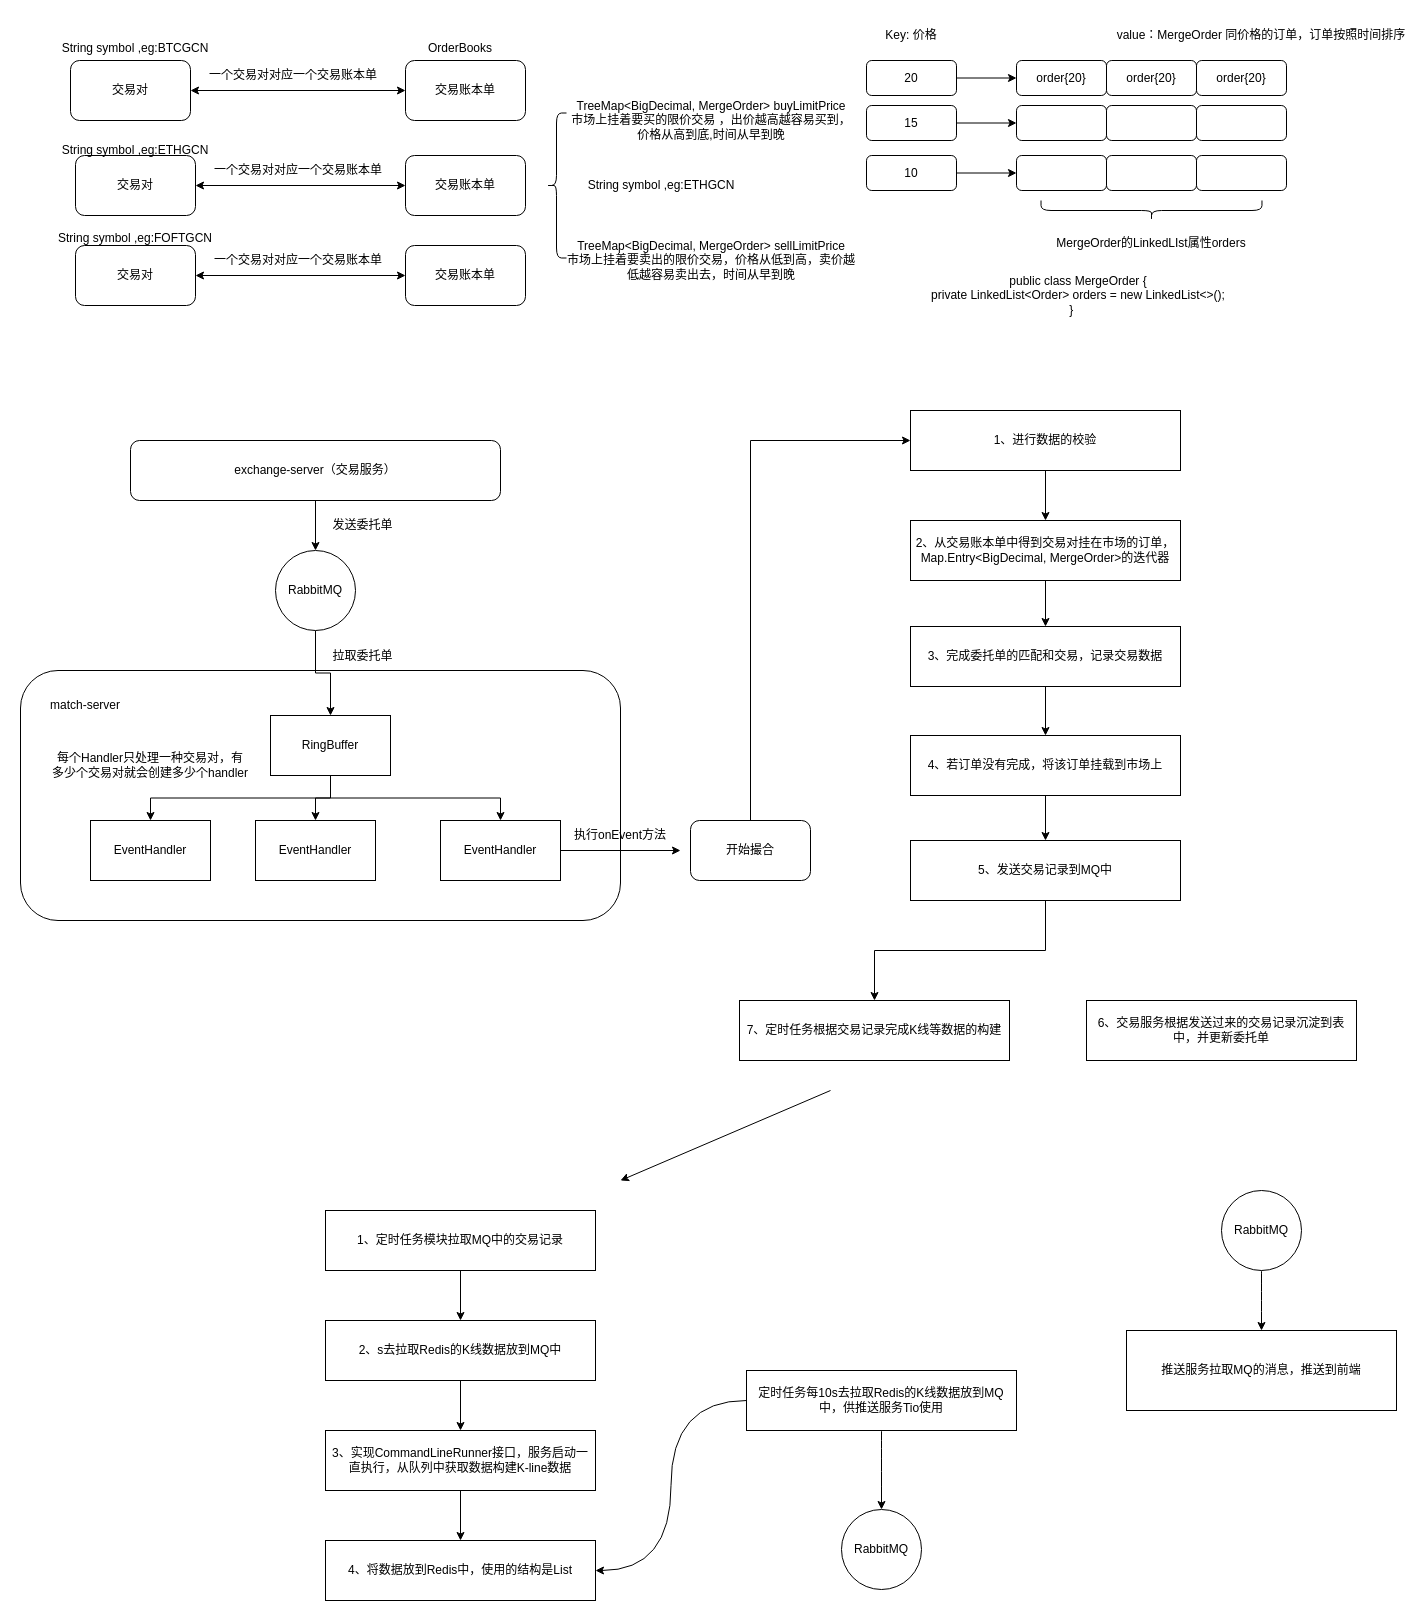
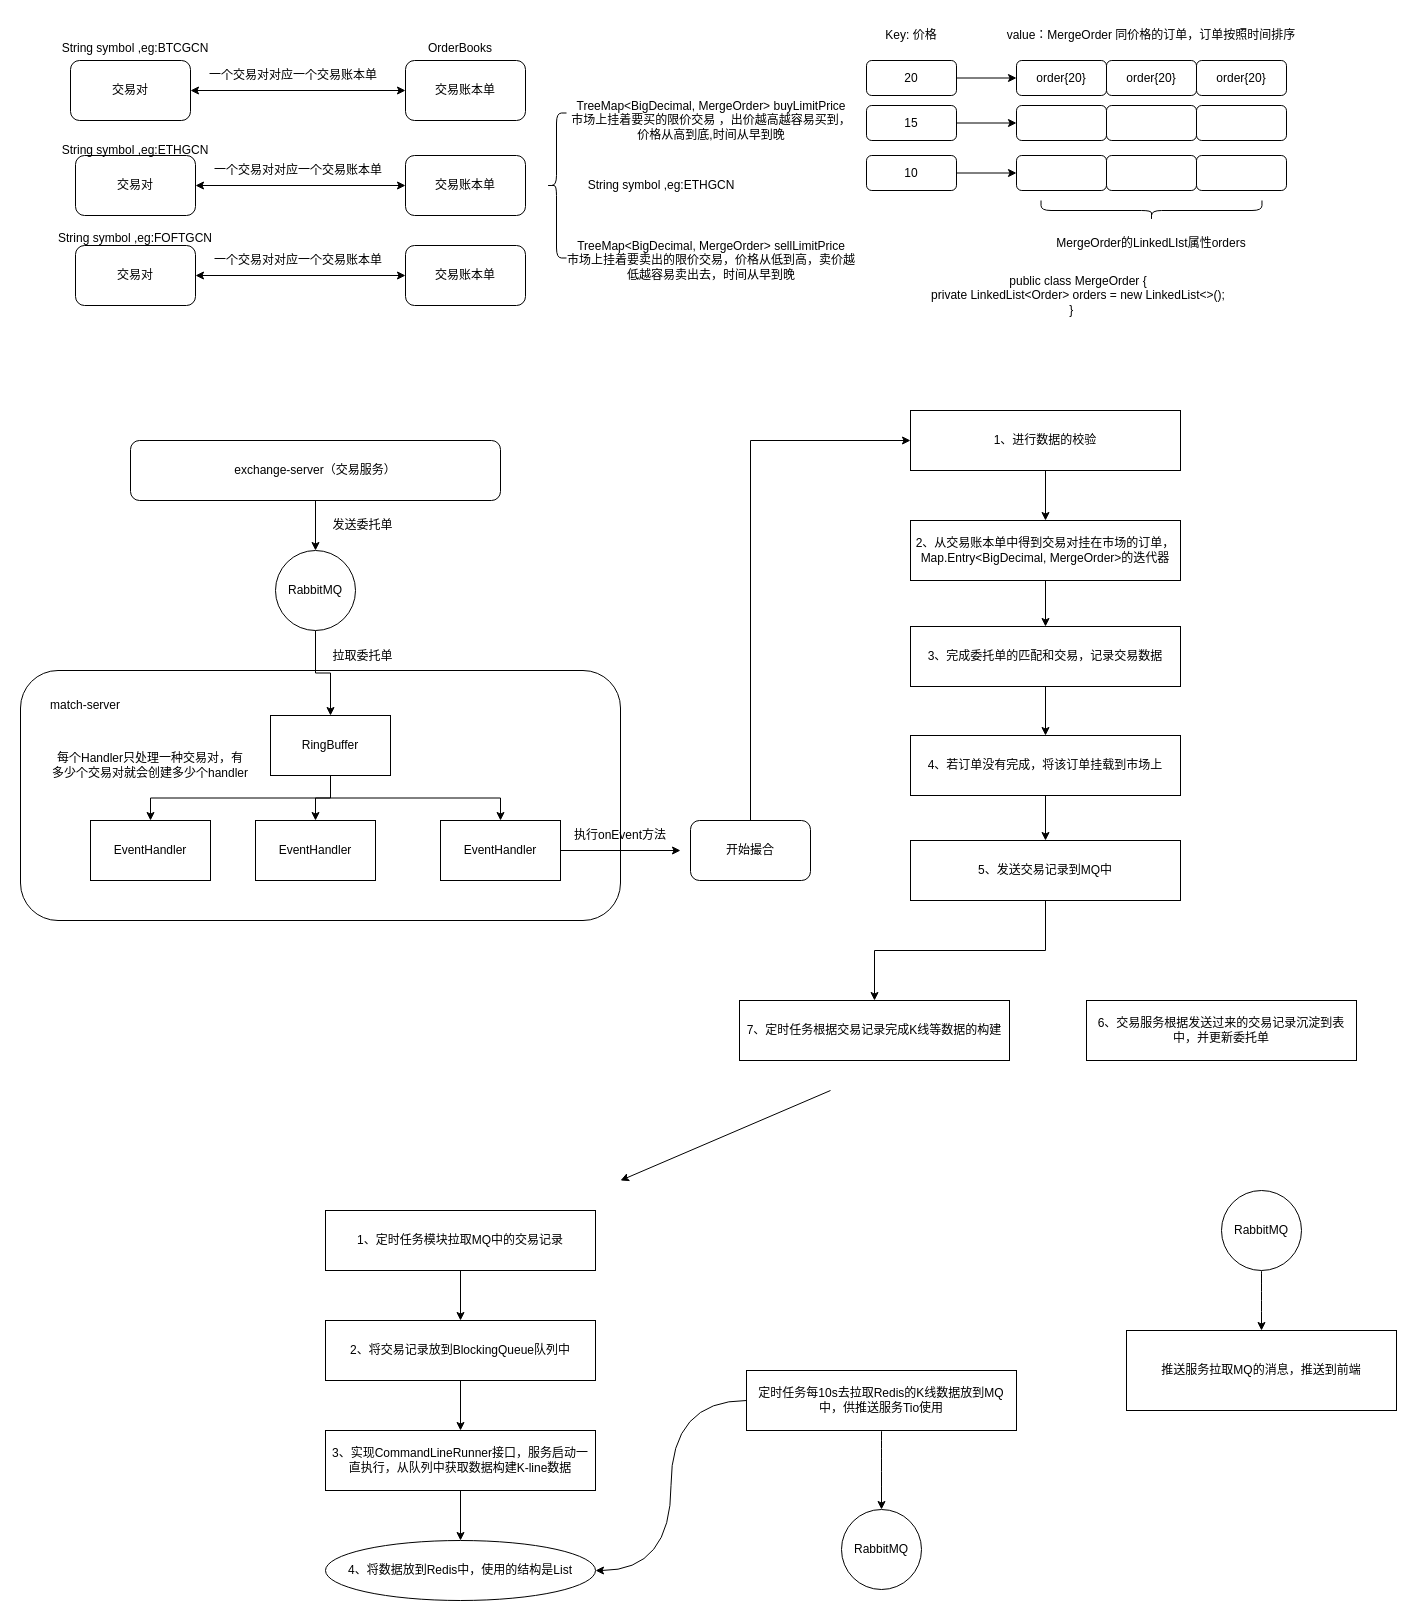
node "value：MergeOrder 同价格的订单，订单按照时间排序": moved (1262, 36) -> (1152, 36)
node "2、s去拉取Redis的K线数据放到MQ中": label "2、s去拉取Redis的K线数据放到MQ中" -> "2、将交易记录放到BlockingQueue队列中"
node "4、将数据放到Redis中，使用的结构是List": shape rectangle -> ellipse
